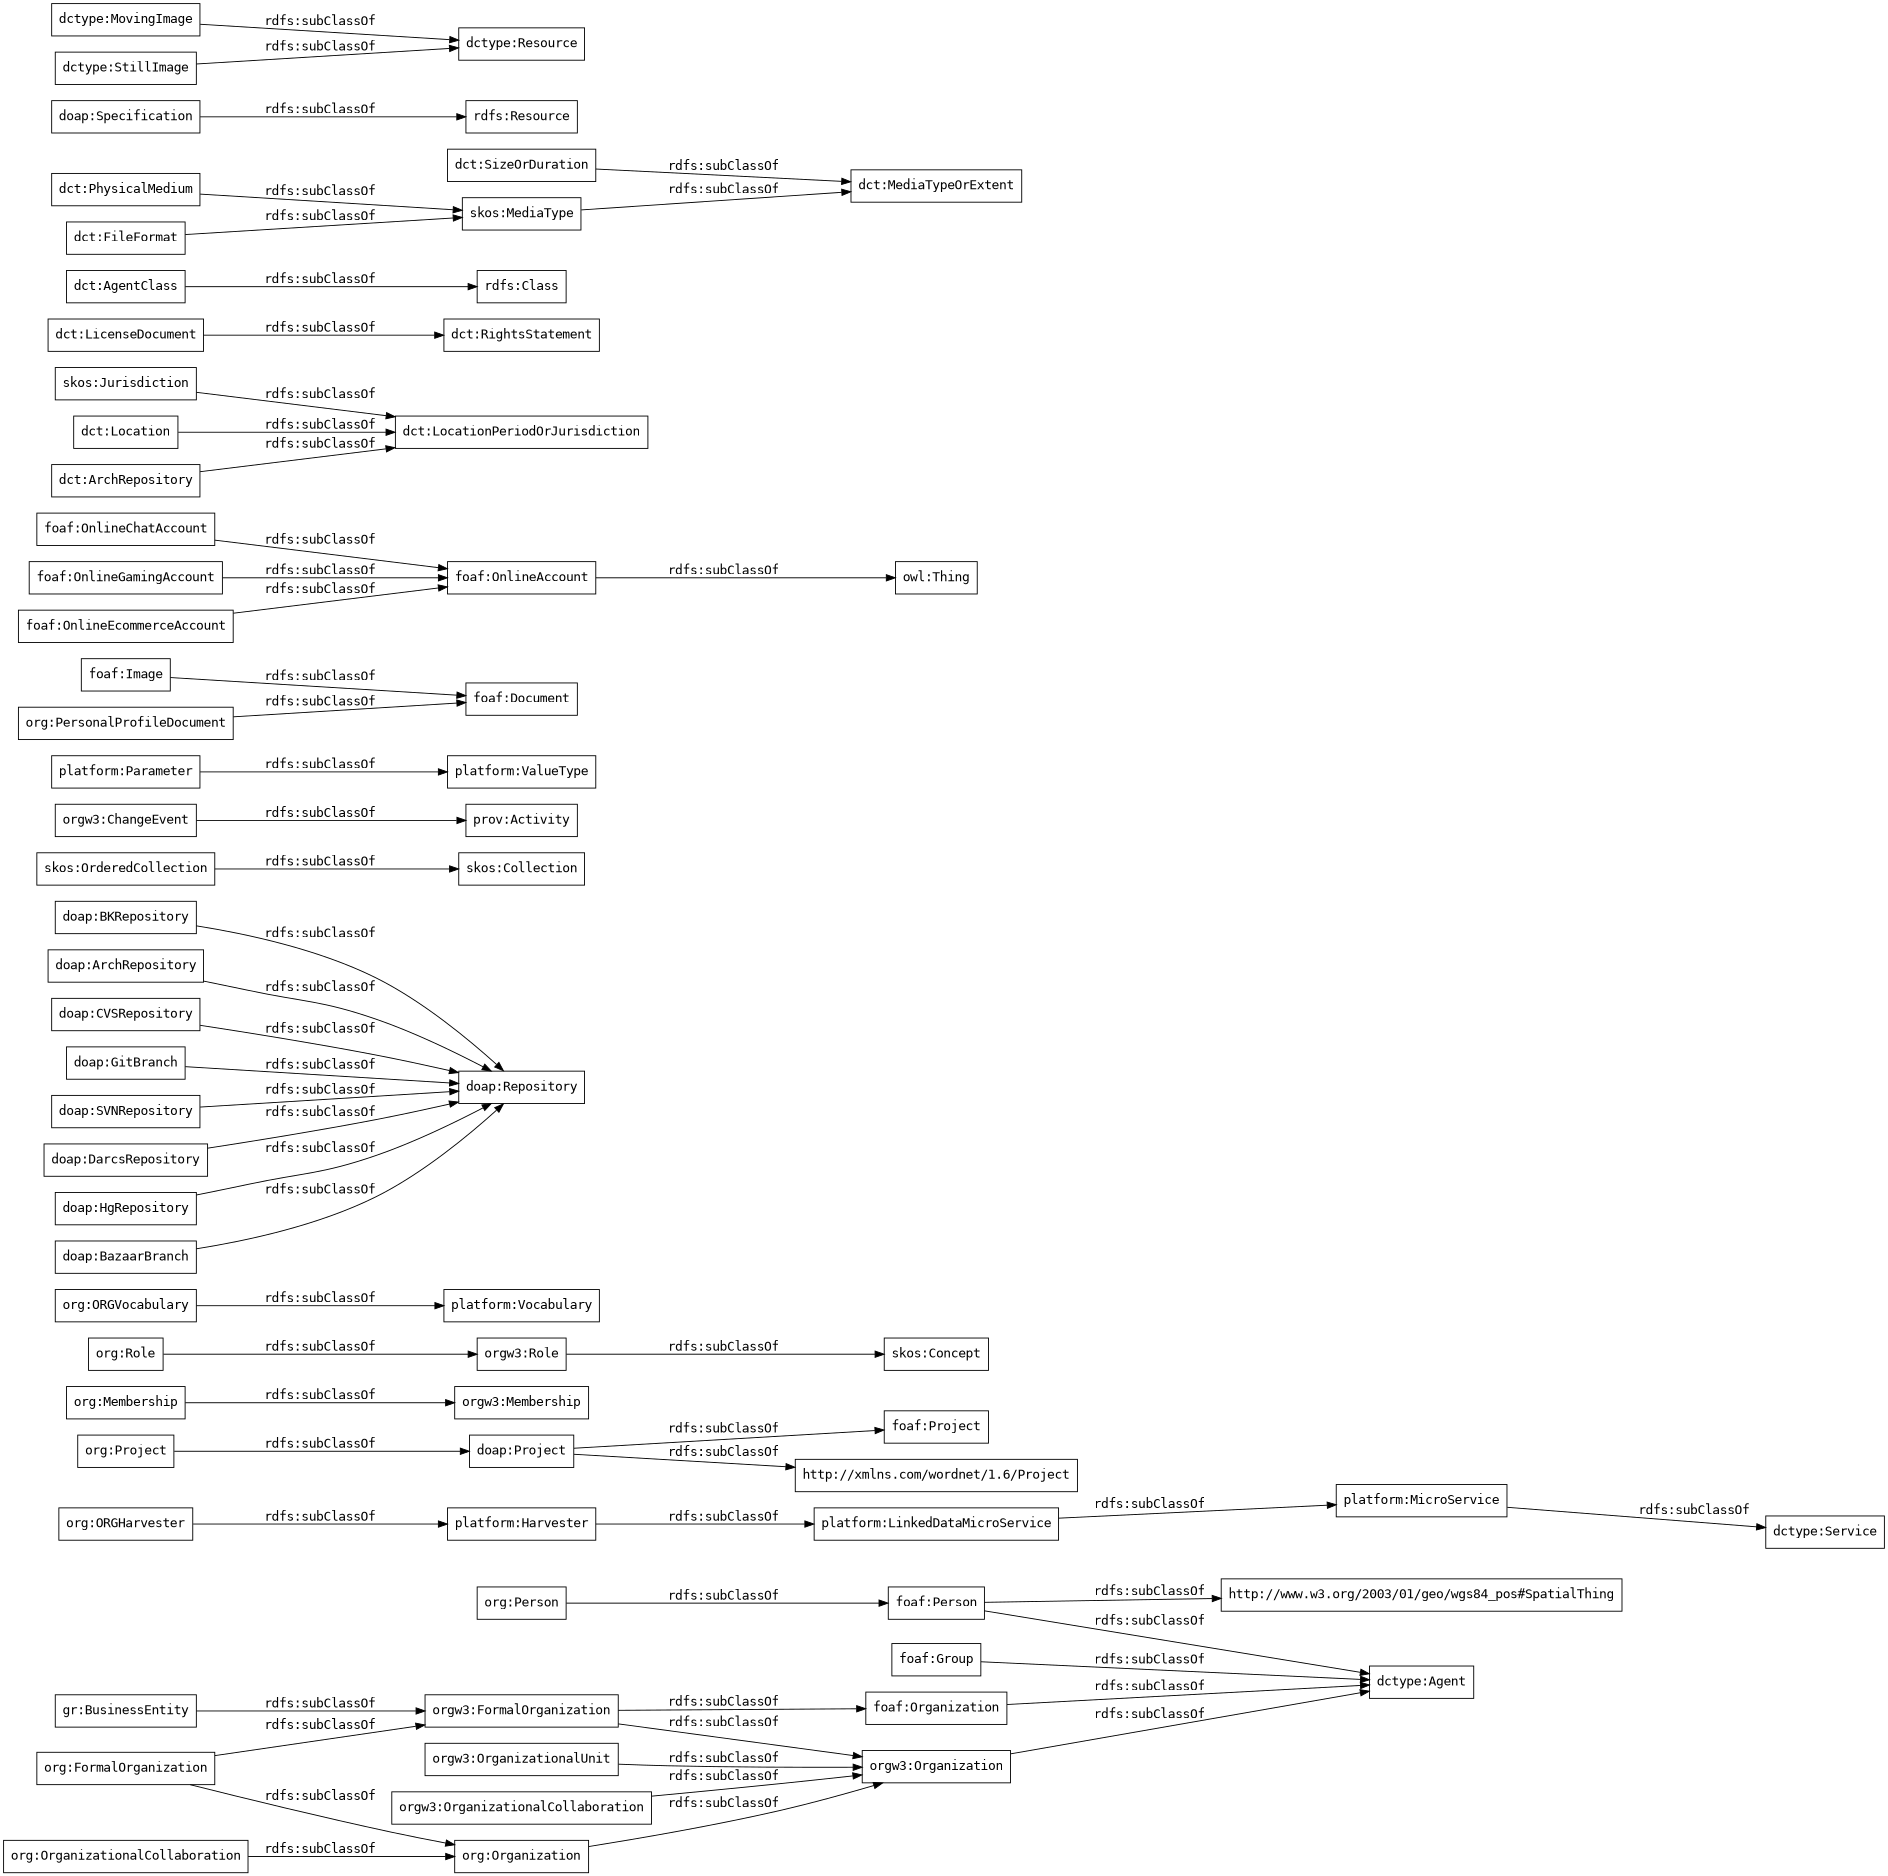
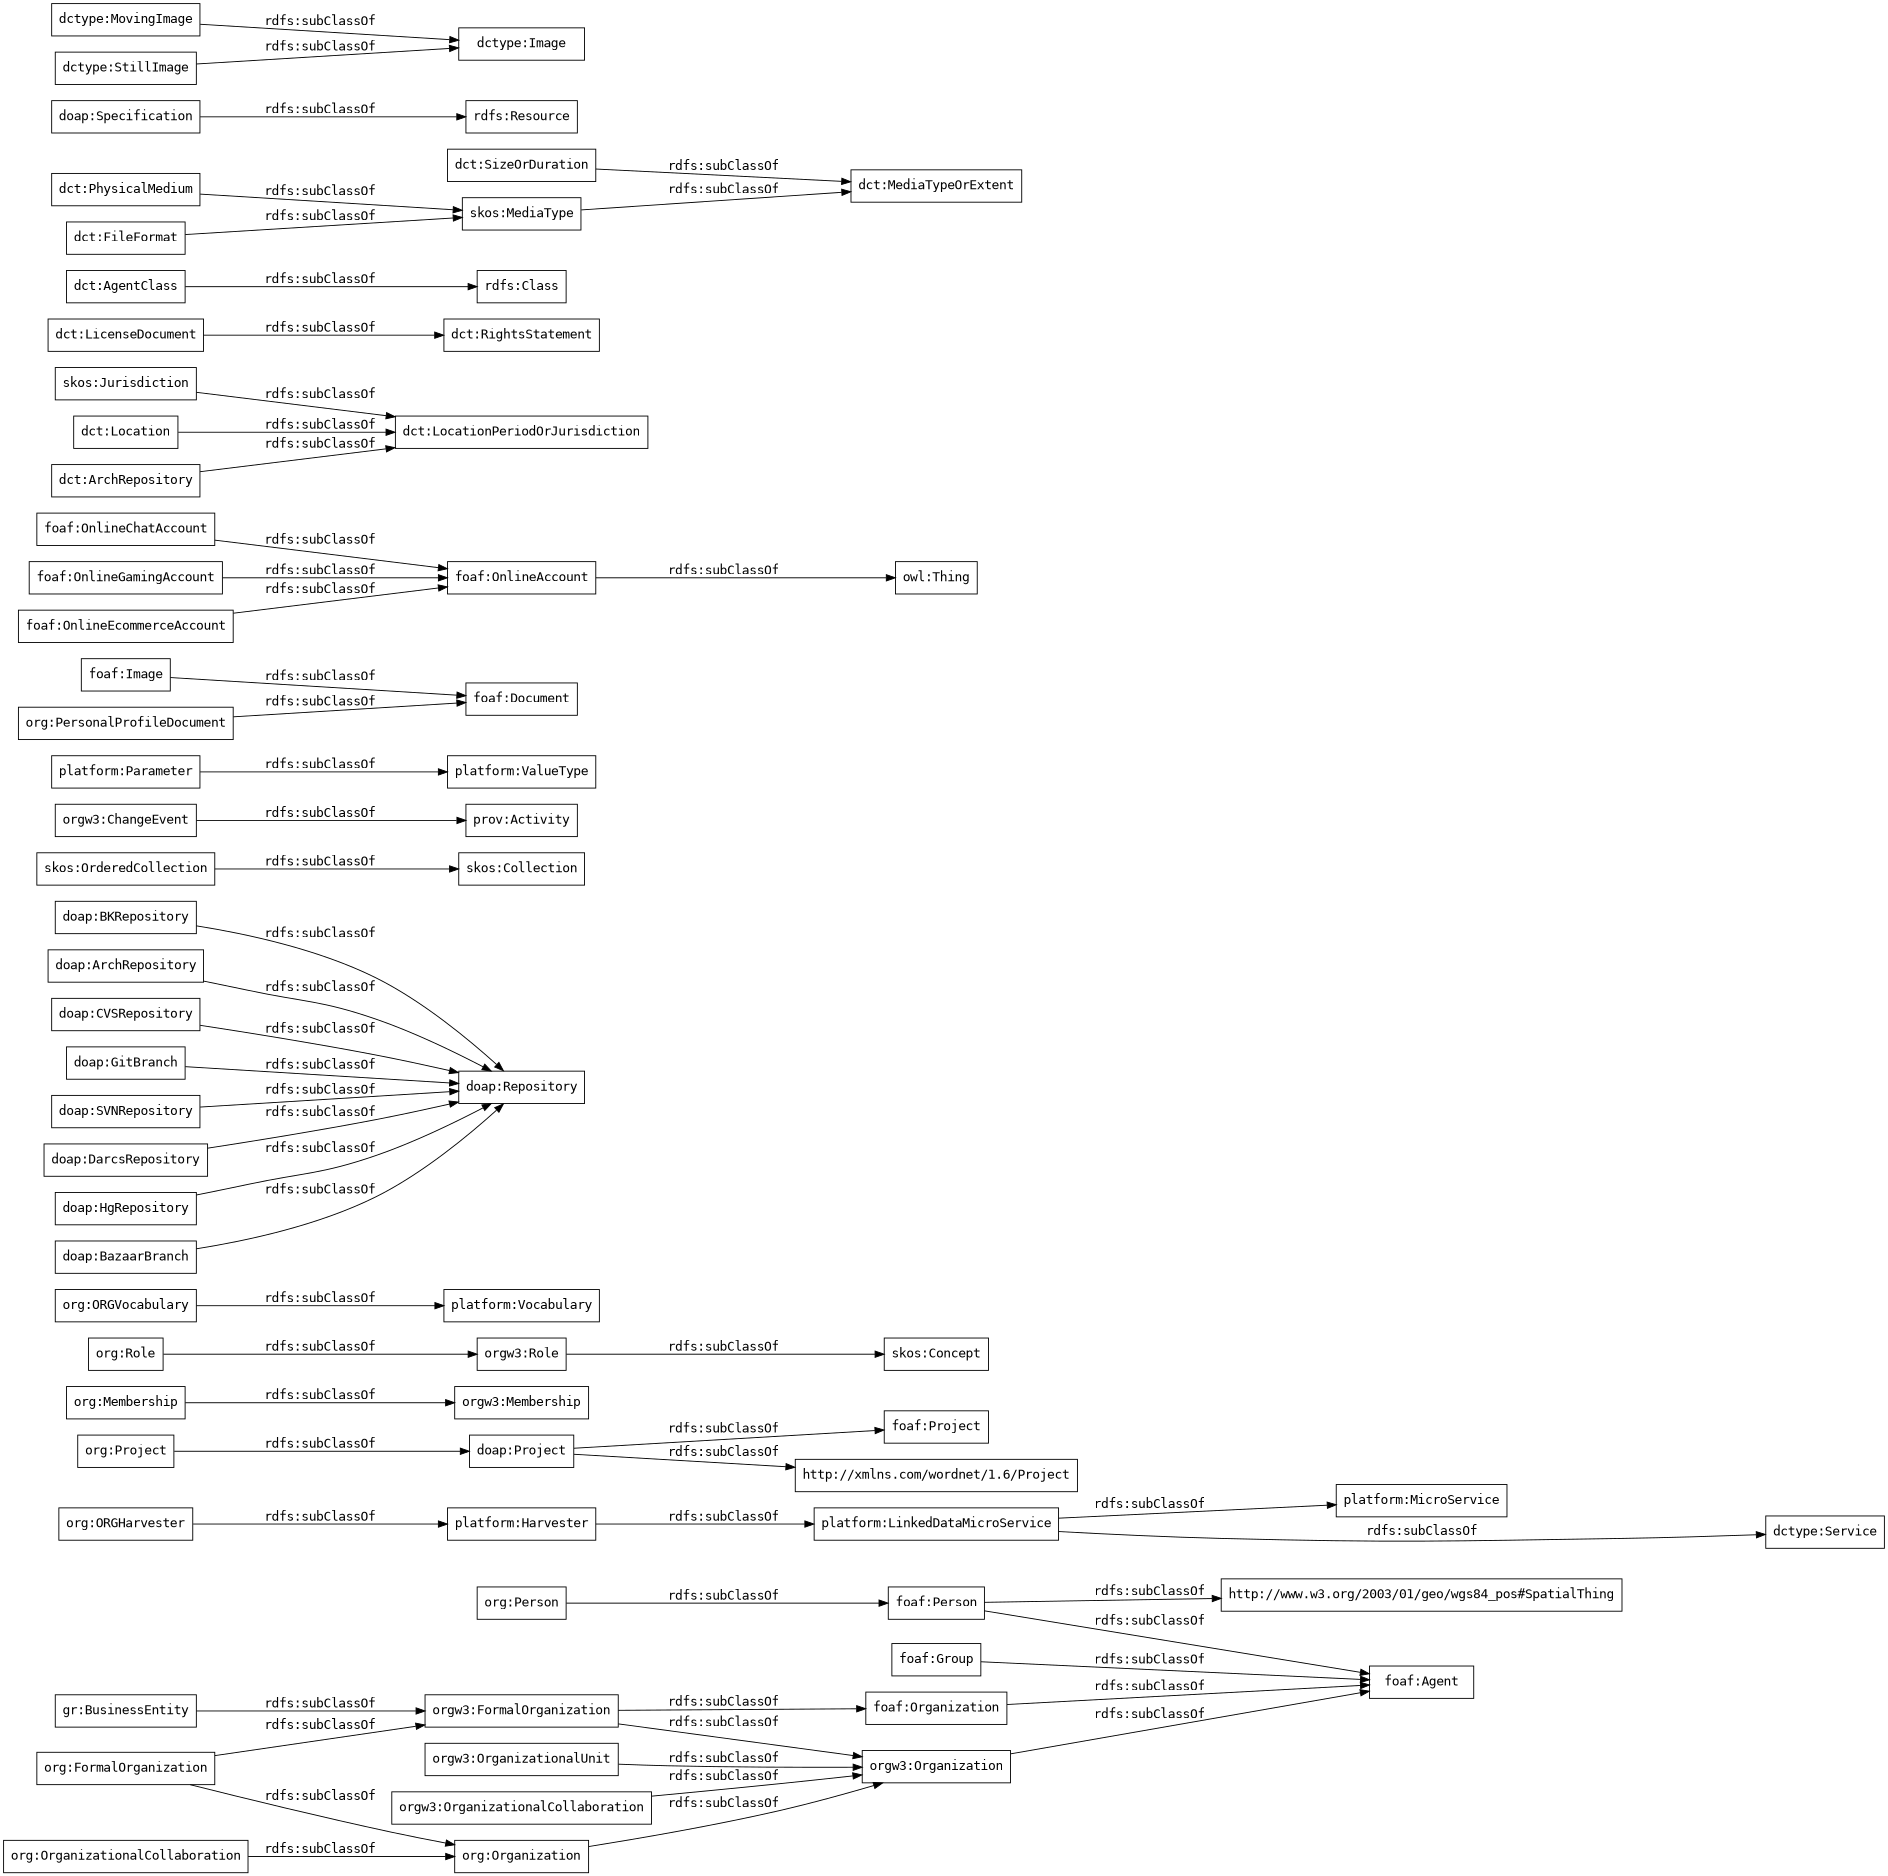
node "dctype:Resource": label "dctype:Resource" -> "dctype:Image"
edge "platform:MicroService" -> "dctype:Service": now "platform:LinkedDataMicroService" -> "dctype:Service"
node "dctype:Agent": label "dctype:Agent" -> "foaf:Agent"
